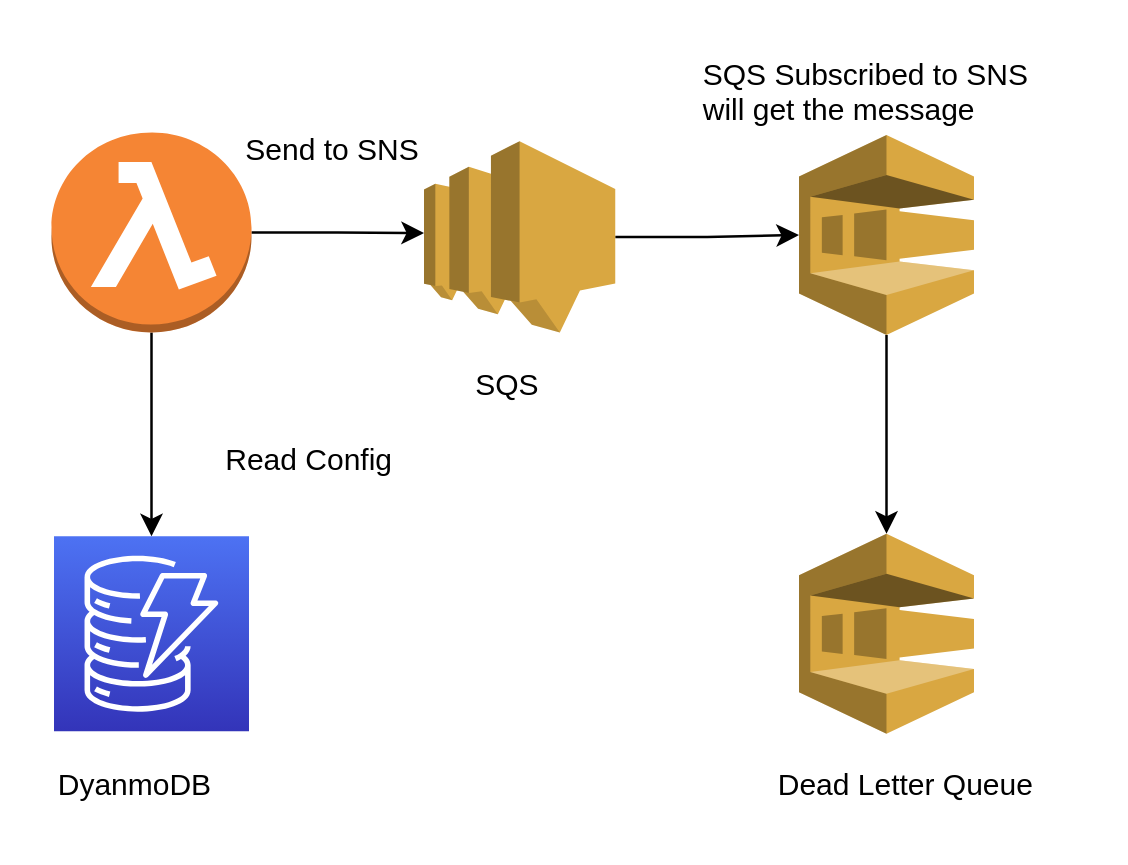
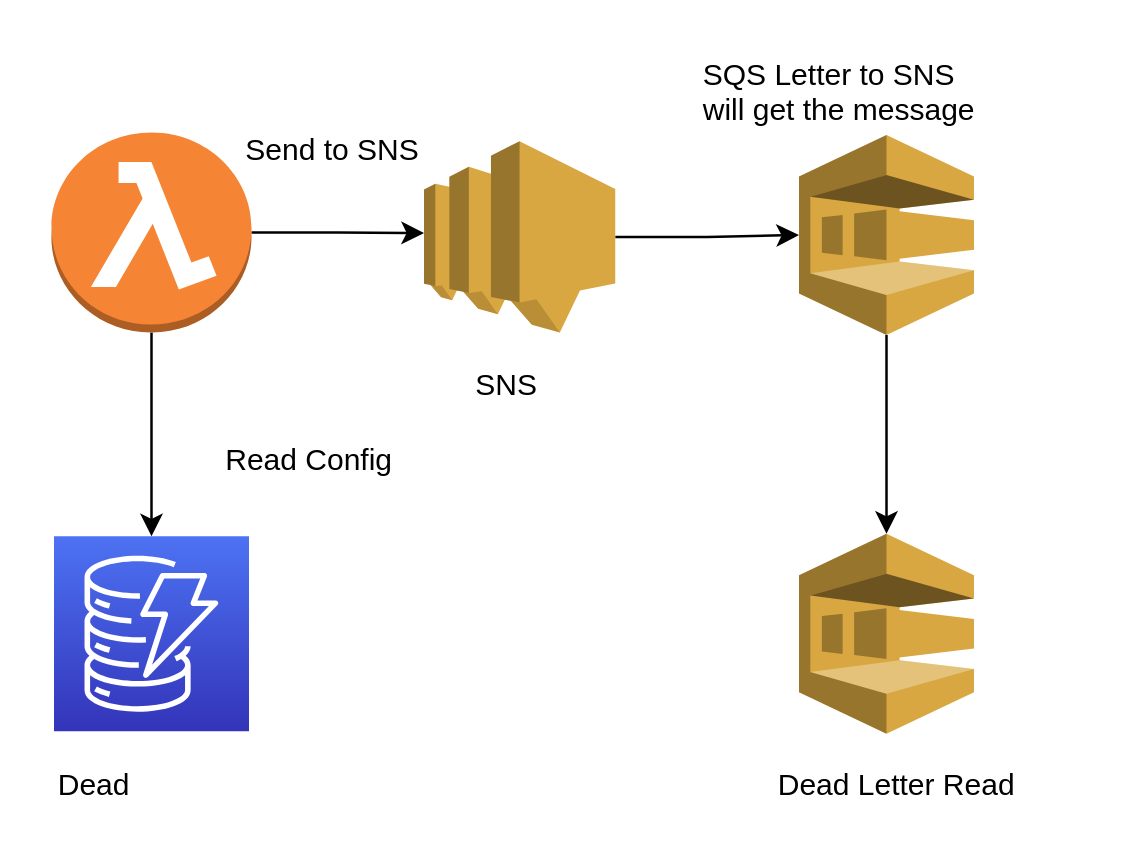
node "SQS Subscribed to SNS will get the message": label "SQS Subscribed to SNS will get the message" -> "SQS Letter to SNS will get the message"
node "SQS": label "SQS" -> "SNS"
node "DyanmoDB": label "DyanmoDB" -> "Dead"
node "Dead Letter Queue": label "Dead Letter Queue" -> "Dead Letter Read"
